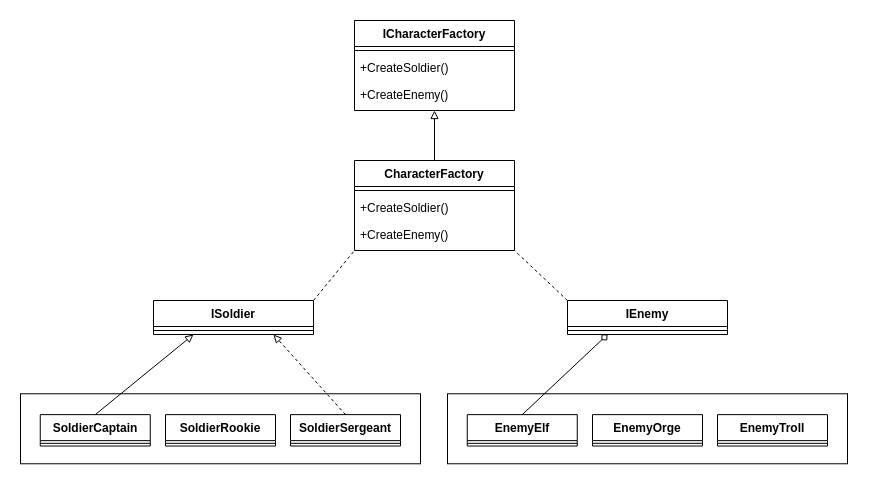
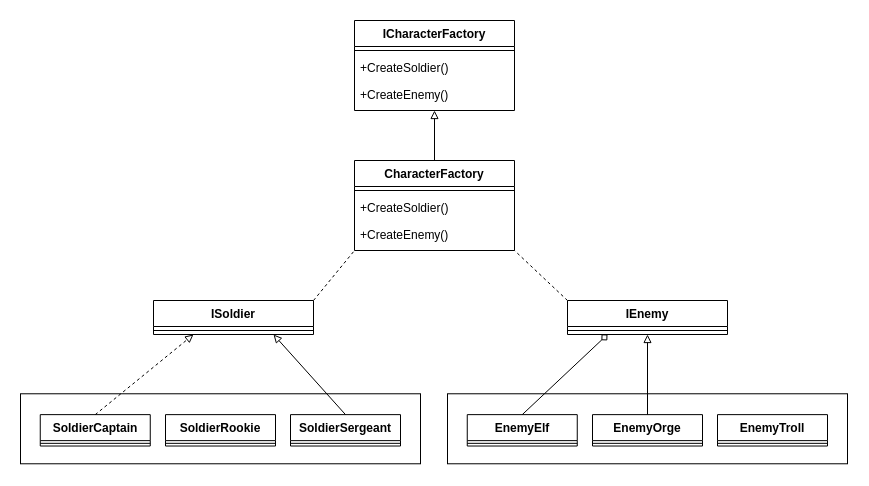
edge "SoldierCaptain" -> "ISoldier": style solid -> dashed
edge "SoldierSergeant" -> "ISoldier": style dashed -> solid
edge "EnemyOrge" -> "IEnemy": added
